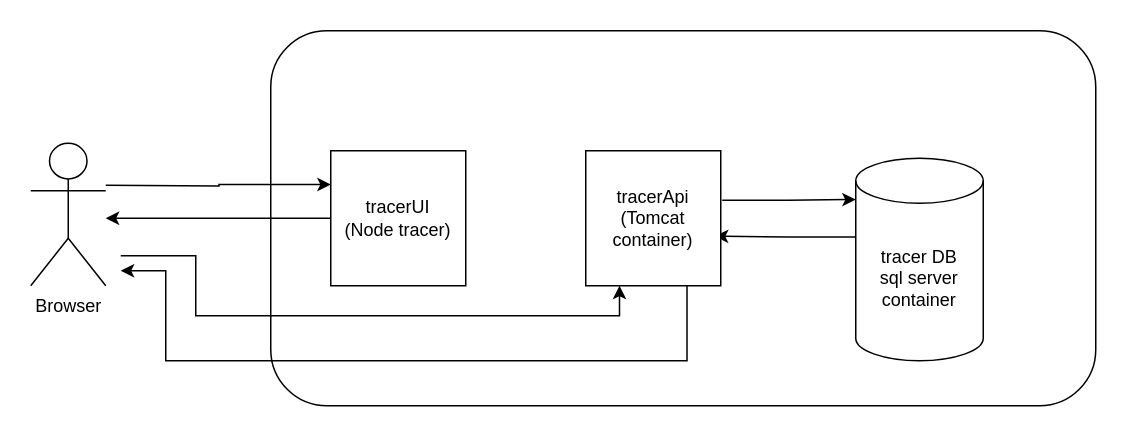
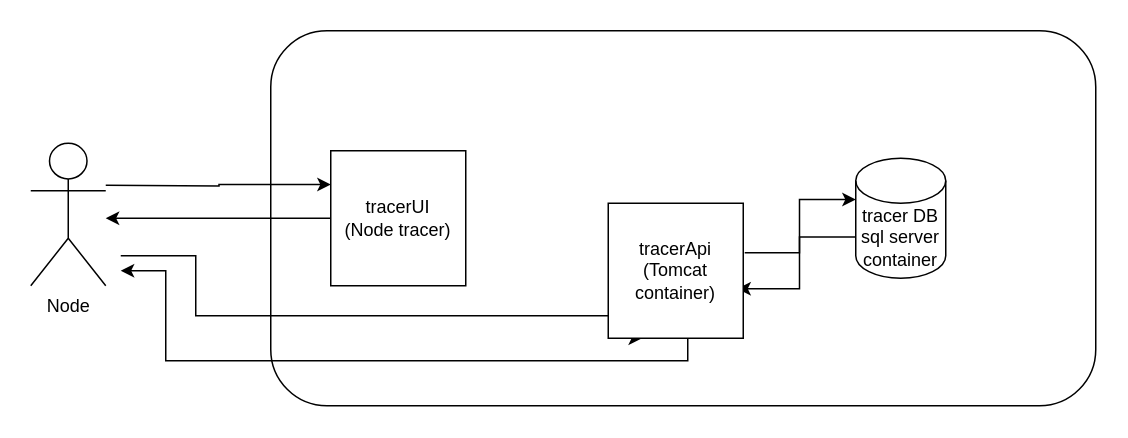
node "tracerApi (Tomcat container)": moved (653, 218) -> (676, 271)
node "tracer DB sql server container": size 128x203 -> 90x120
node "Browser": label "Browser" -> "Node"
